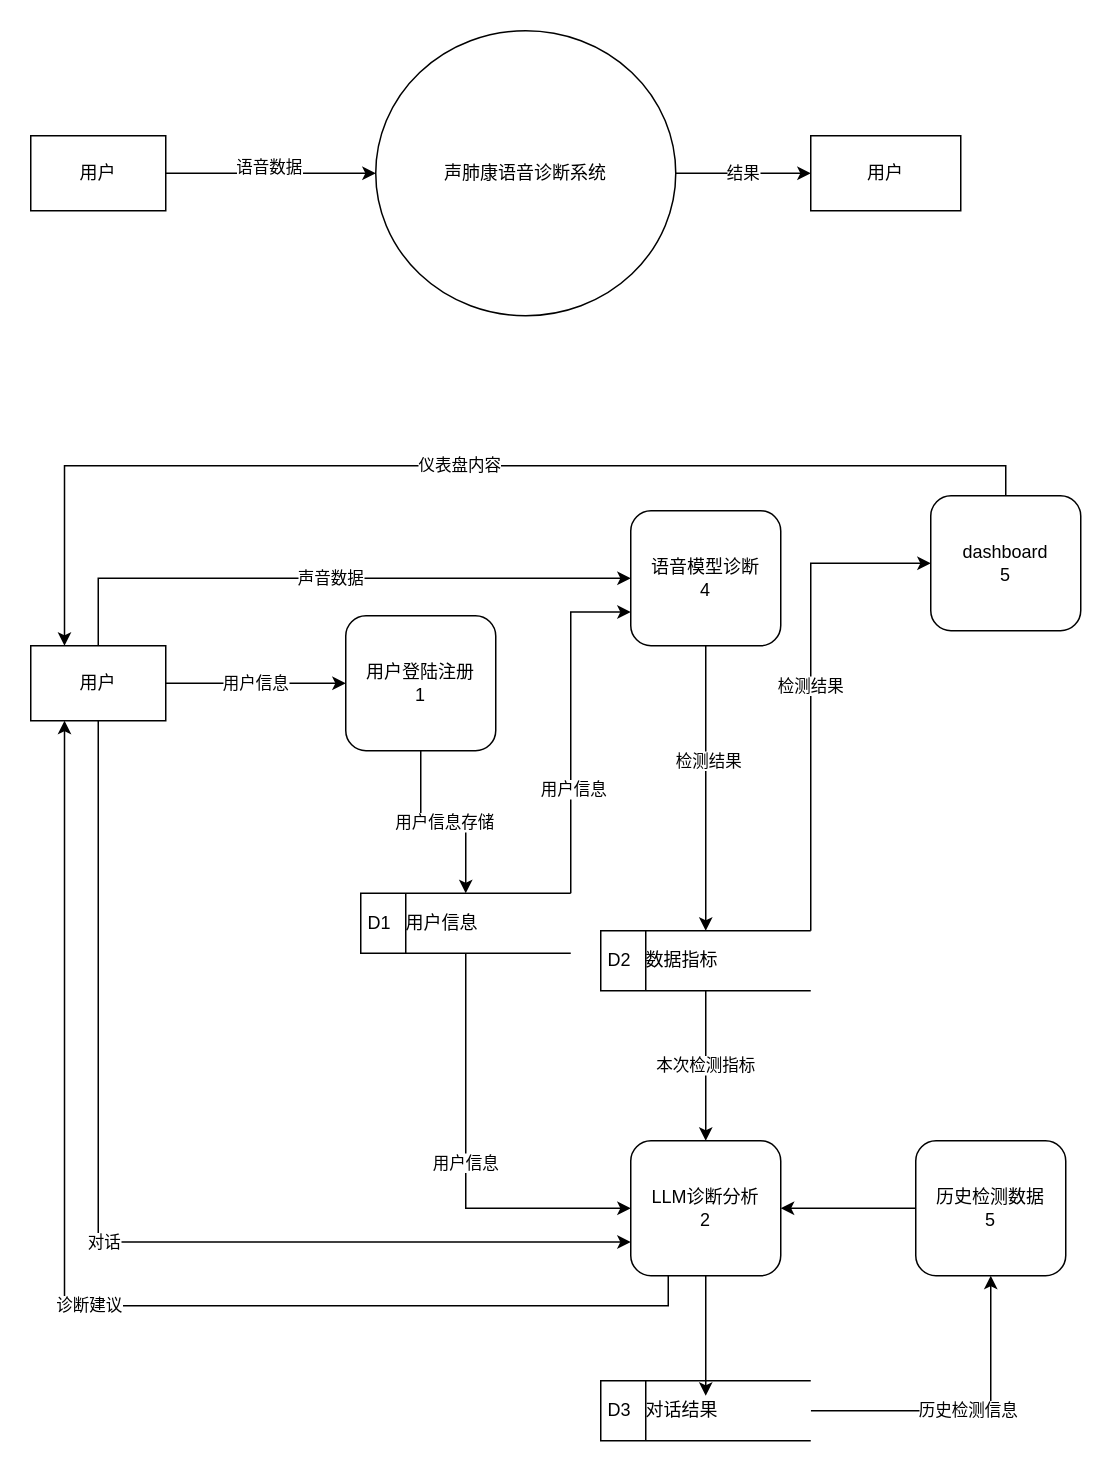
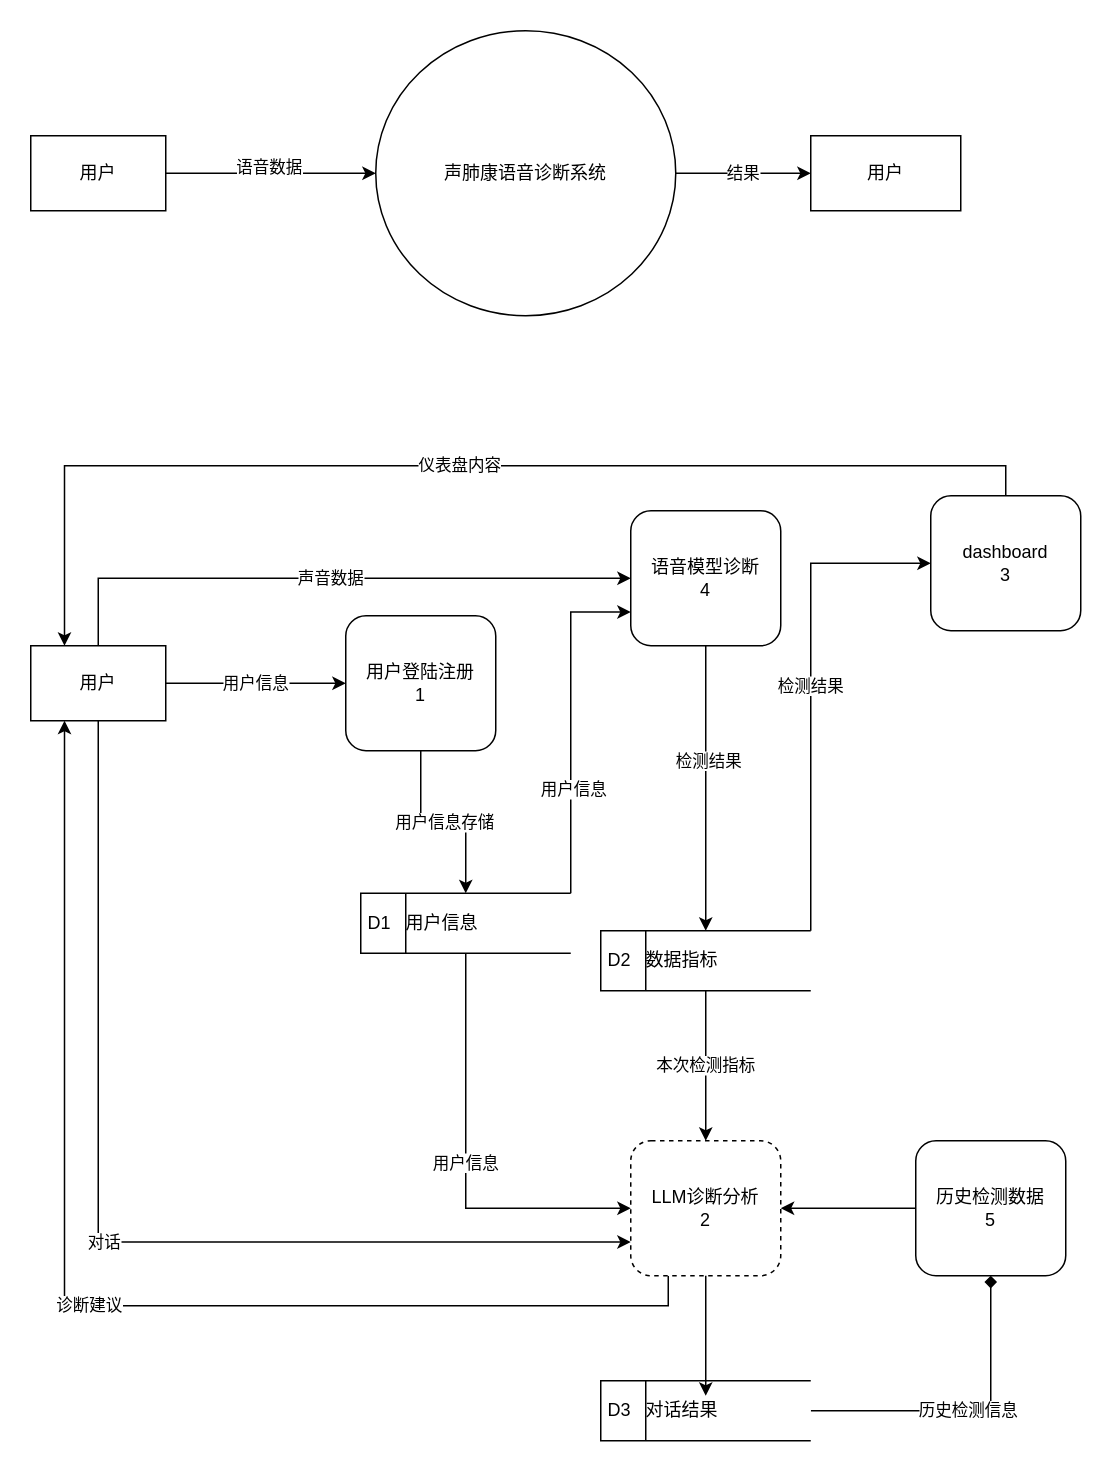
node "dashboard 5": label "dashboard 5" -> "dashboard 3"
node "LLM诊断分析 2": style solid -> dashed
edge "D3 对话结果" -> "历史检测数据 5": arrowhead classic -> diamond
